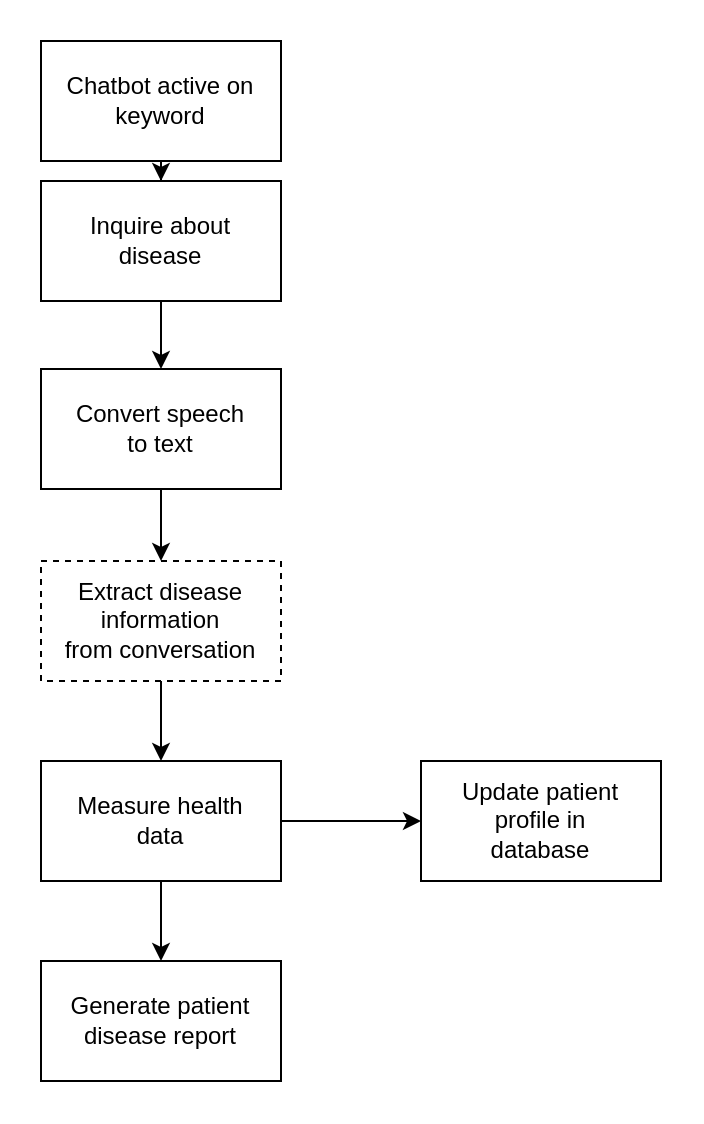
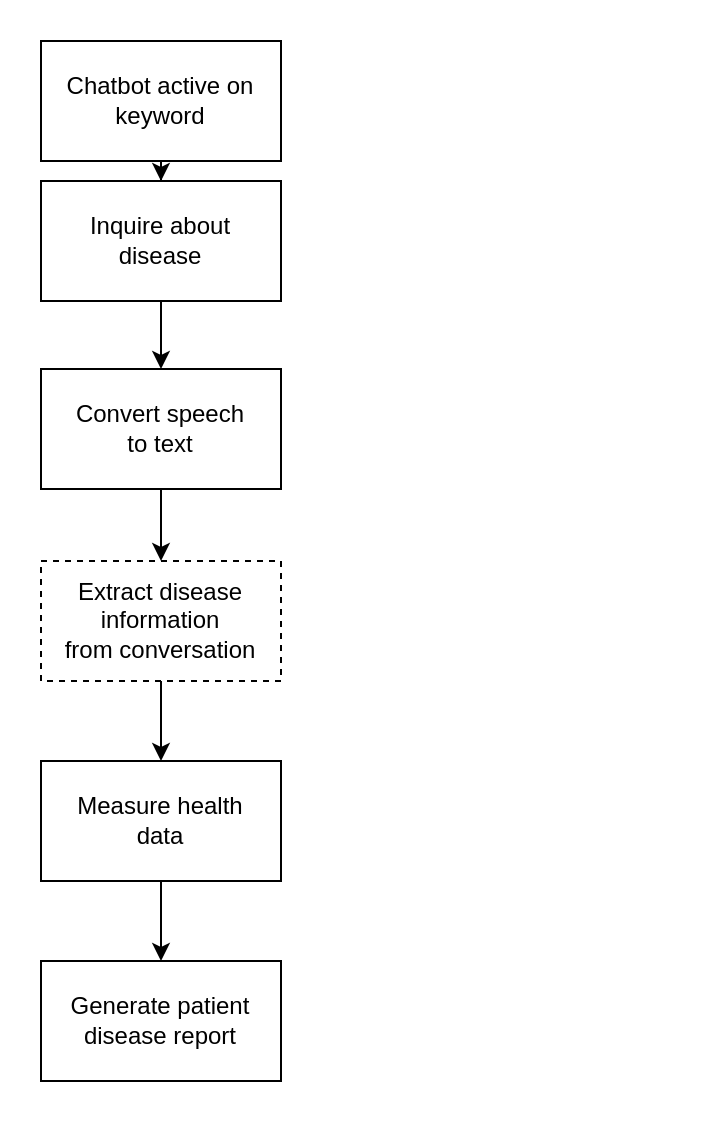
edge "Measure health data" -> "Update patient profile in database": removed
node "Update patient profile in database": removed
